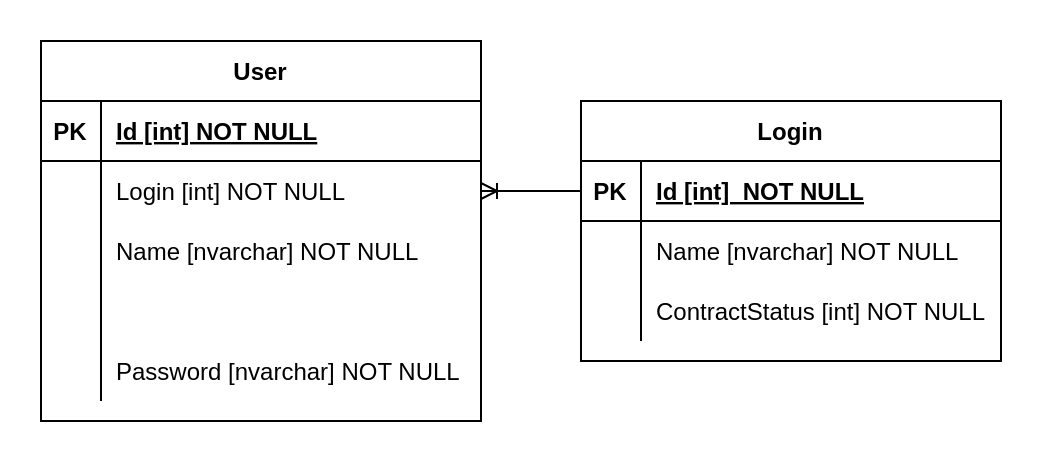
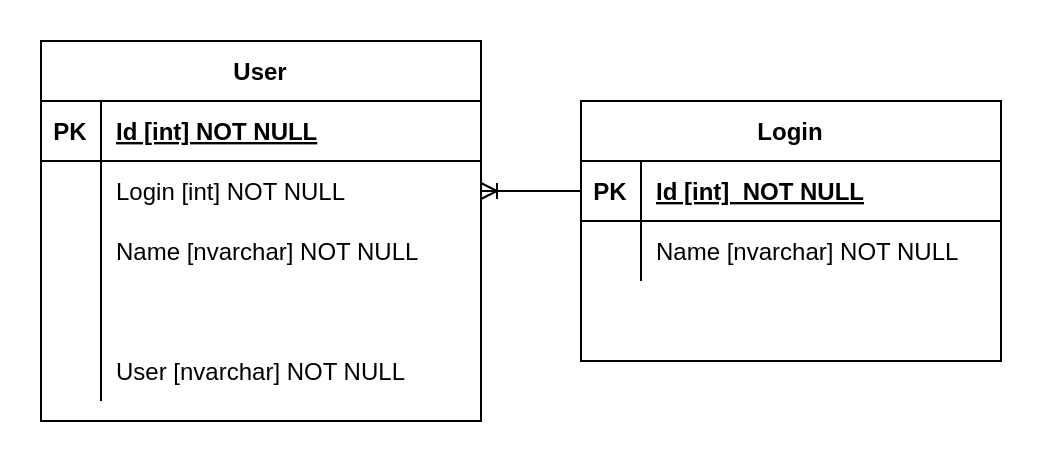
node "ContractStatus [int] NOT NULL": removed
node "Password [nvarchar] NOT NULL": label "Password [nvarchar] NOT NULL" -> "User [nvarchar] NOT NULL"
